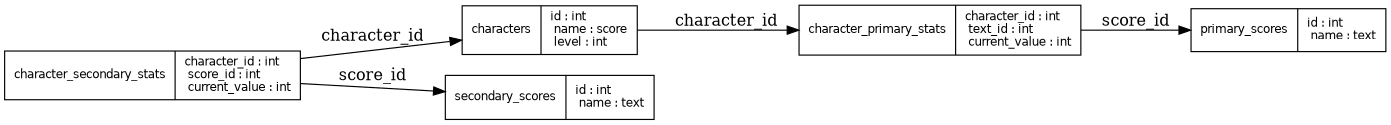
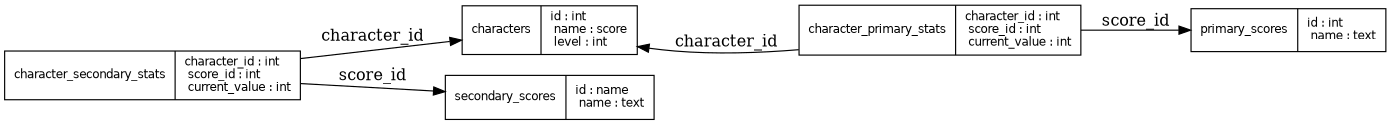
edge "characters" -> "character_primary_stats": reversed
node "character_primary_stats": text "text_id : int" -> "score_id : int"
node "secondary_scores": text "id : int" -> "id : name"
